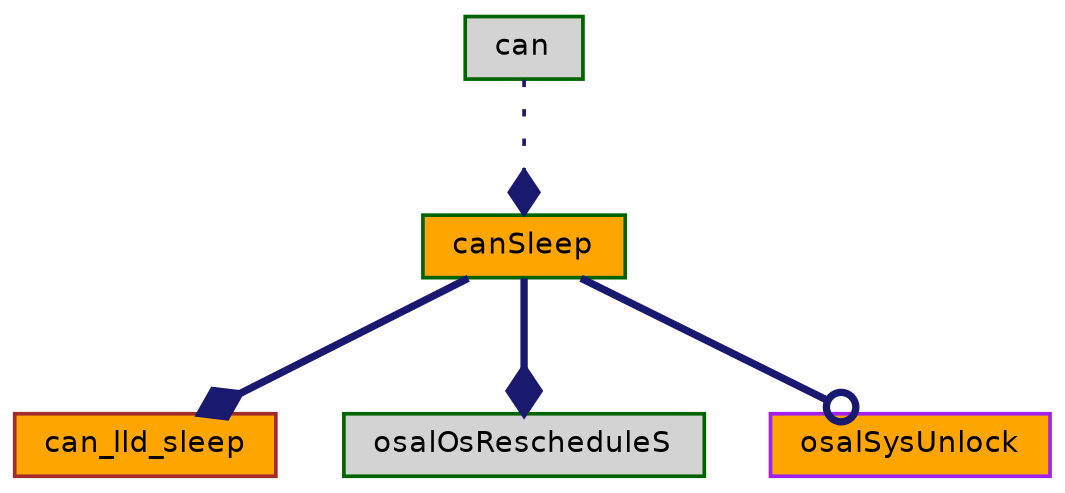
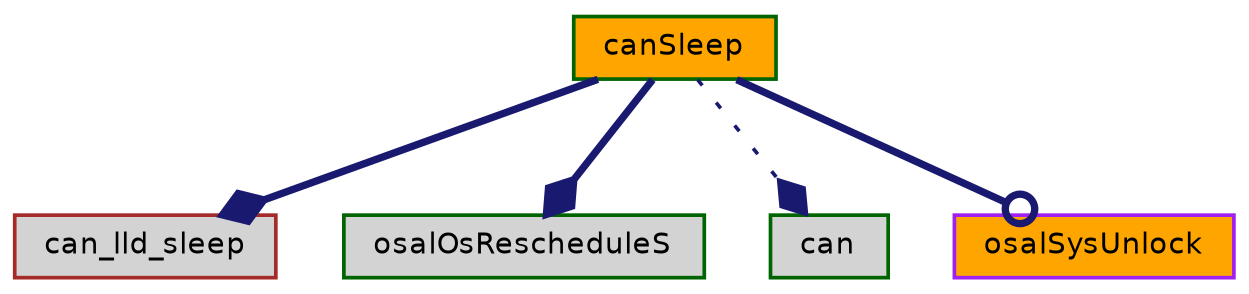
edge "can" -> "canSleep": reversed
node "can_lld_sleep": fillcolor orange -> lightgrey
